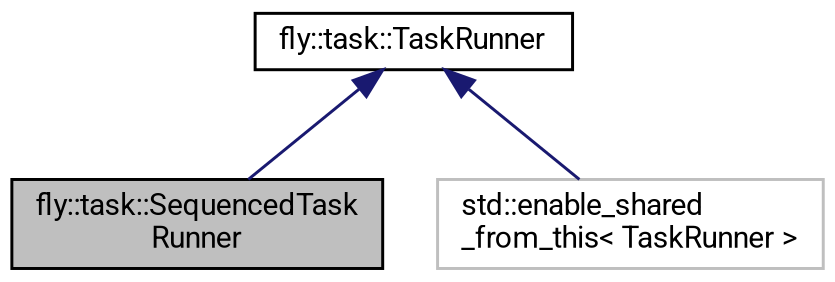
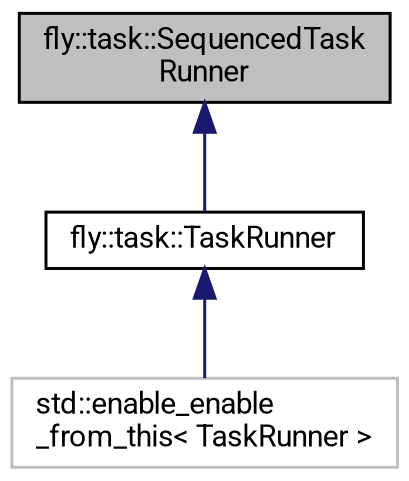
edge "fly::task::SequencedTask Runner" -> "fly::task::TaskRunner": reversed
node "std::enable_shared _from_this< TaskRunner >": label "std::enable_shared _from_this< TaskRunner >" -> "std::enable_enable _from_this< TaskRunner >"
